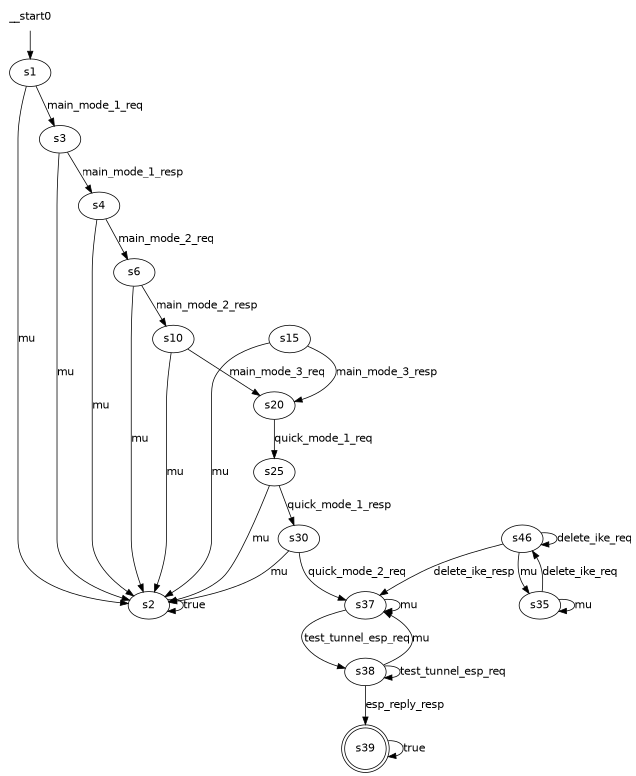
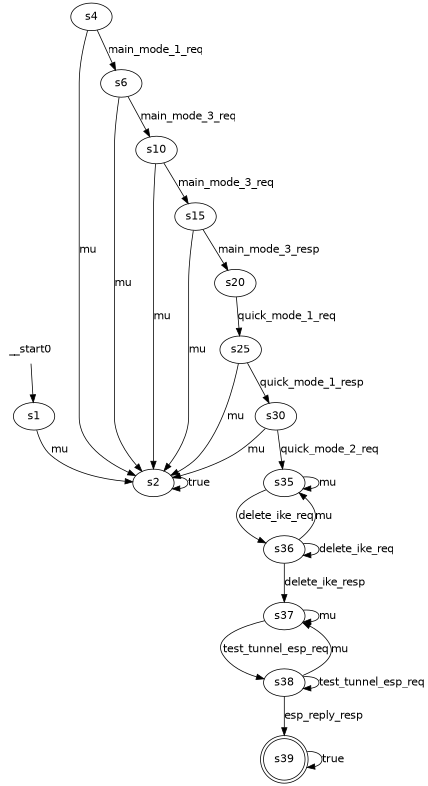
node "s3": removed
edge "s4" -> "s6": label "main_mode_2_req" -> "main_mode_1_req"
edge "s6" -> "s10": label "main_mode_2_resp" -> "main_mode_3_req"
edge "s10" -> "s20": now "s10" -> "s15"
node "s46": label "s46" -> "s36"
edge "s30" -> "s37": now "s30" -> "s35"
